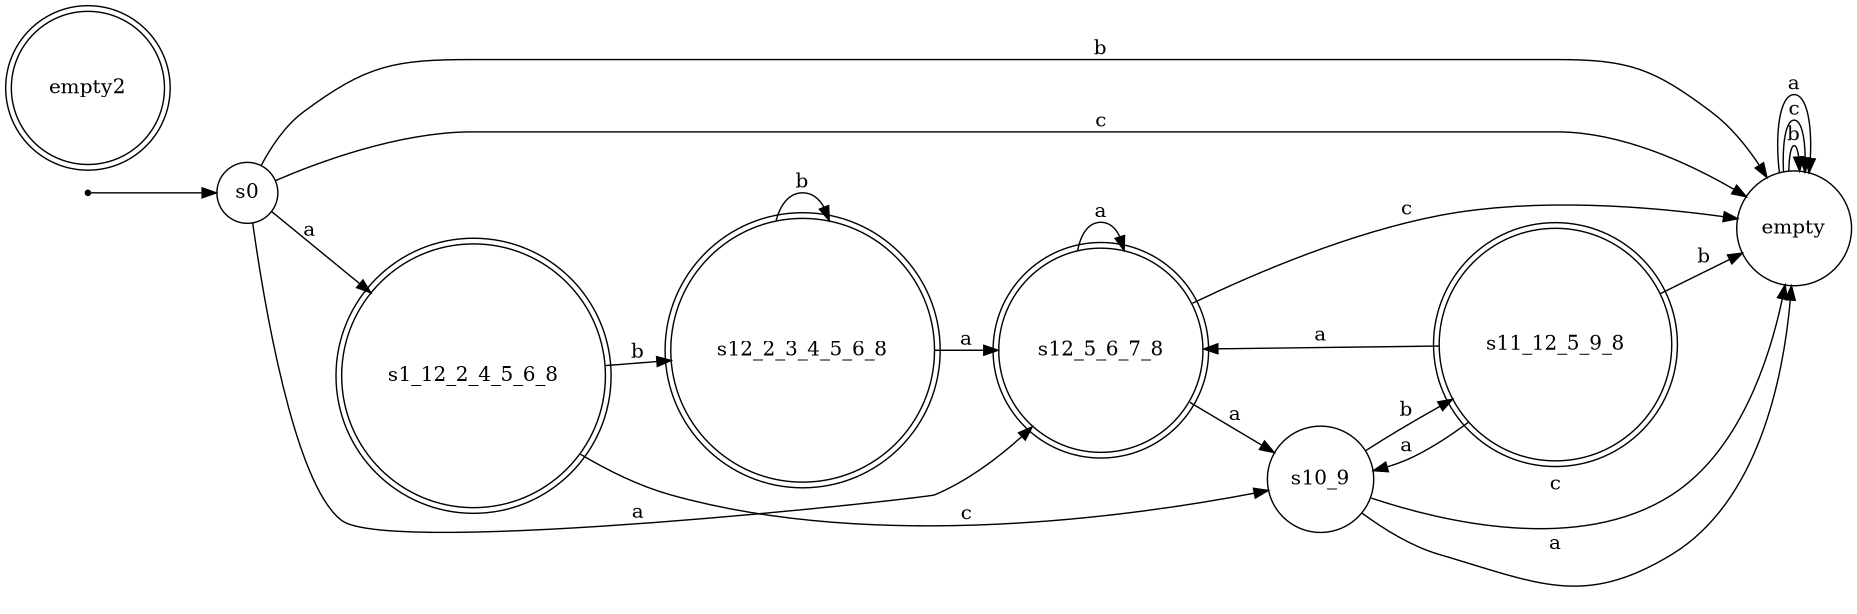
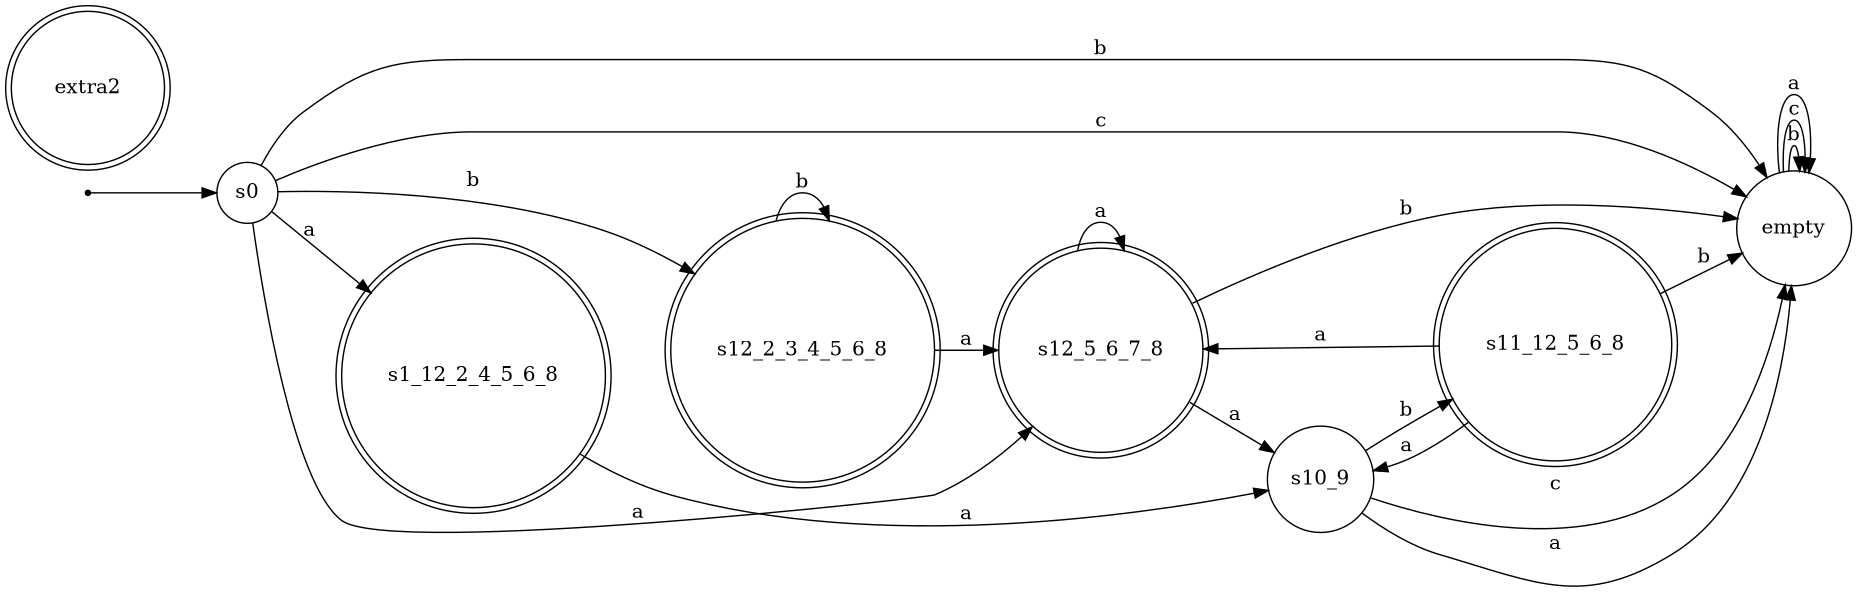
node "empty2": label "empty2" -> "extra2"
edge "s12_5_6_7_8" -> "empty": label "c" -> "b"
node "s11_12_5_9_8": label "s11_12_5_9_8" -> "s11_12_5_6_8"
edge "s1_12_2_4_5_6_8" -> "s12_2_3_4_5_6_8": now "s0" -> "s12_2_3_4_5_6_8"
edge "s1_12_2_4_5_6_8" -> "s10_9": label "c" -> "a"
